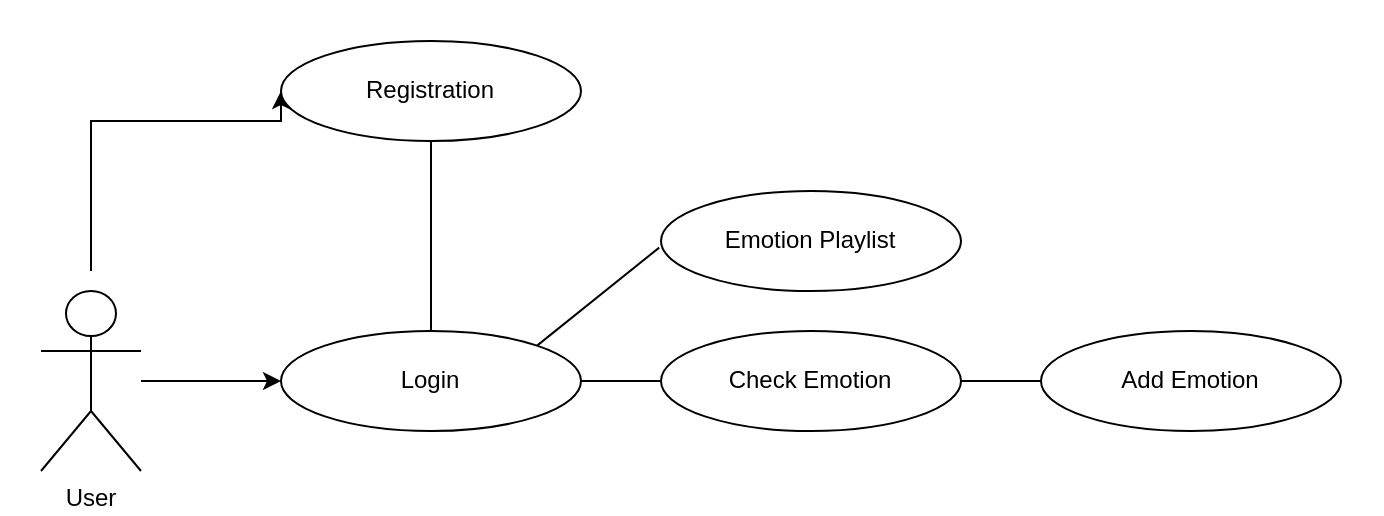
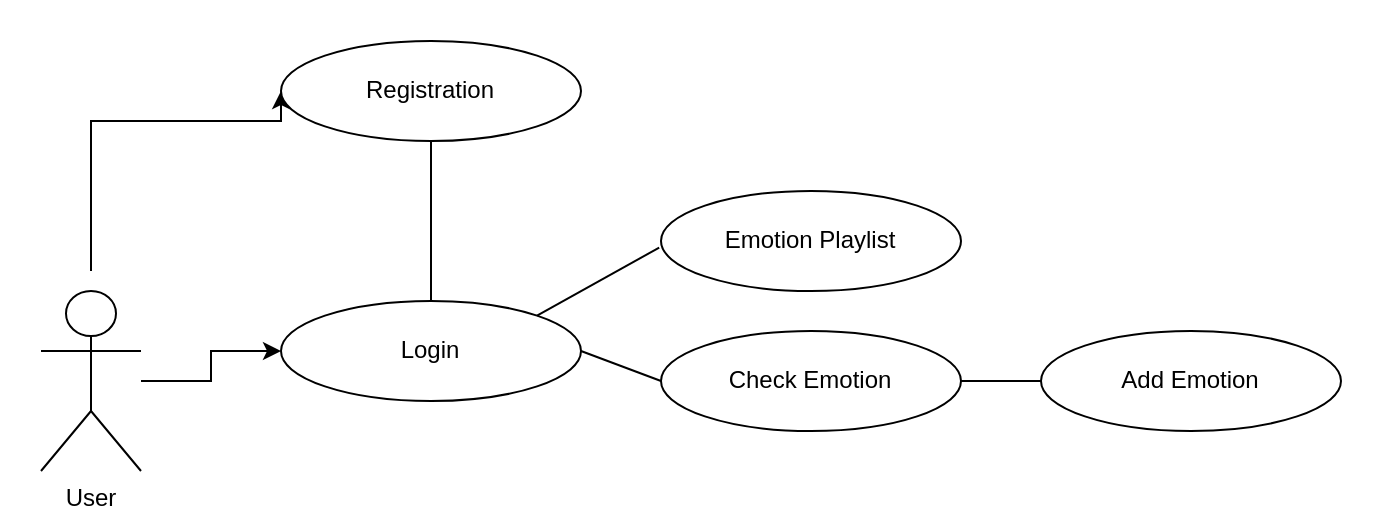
node "Login": moved (431, 381) -> (431, 351)
